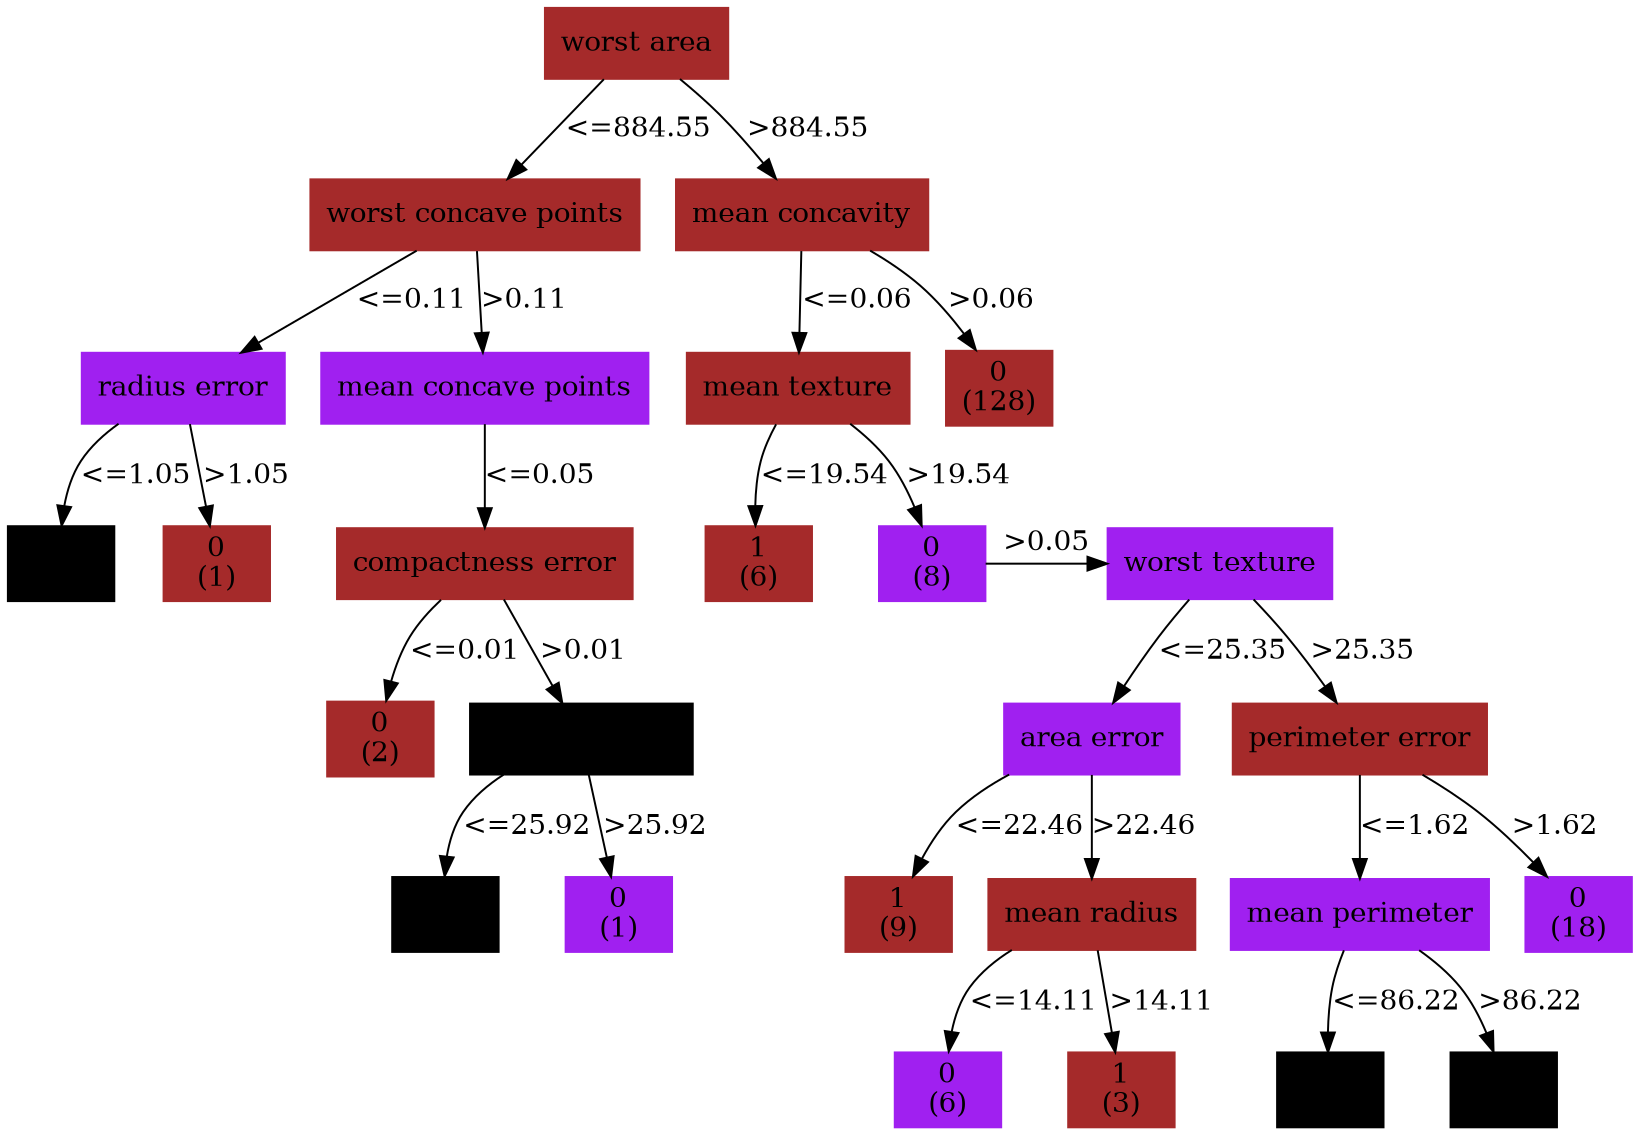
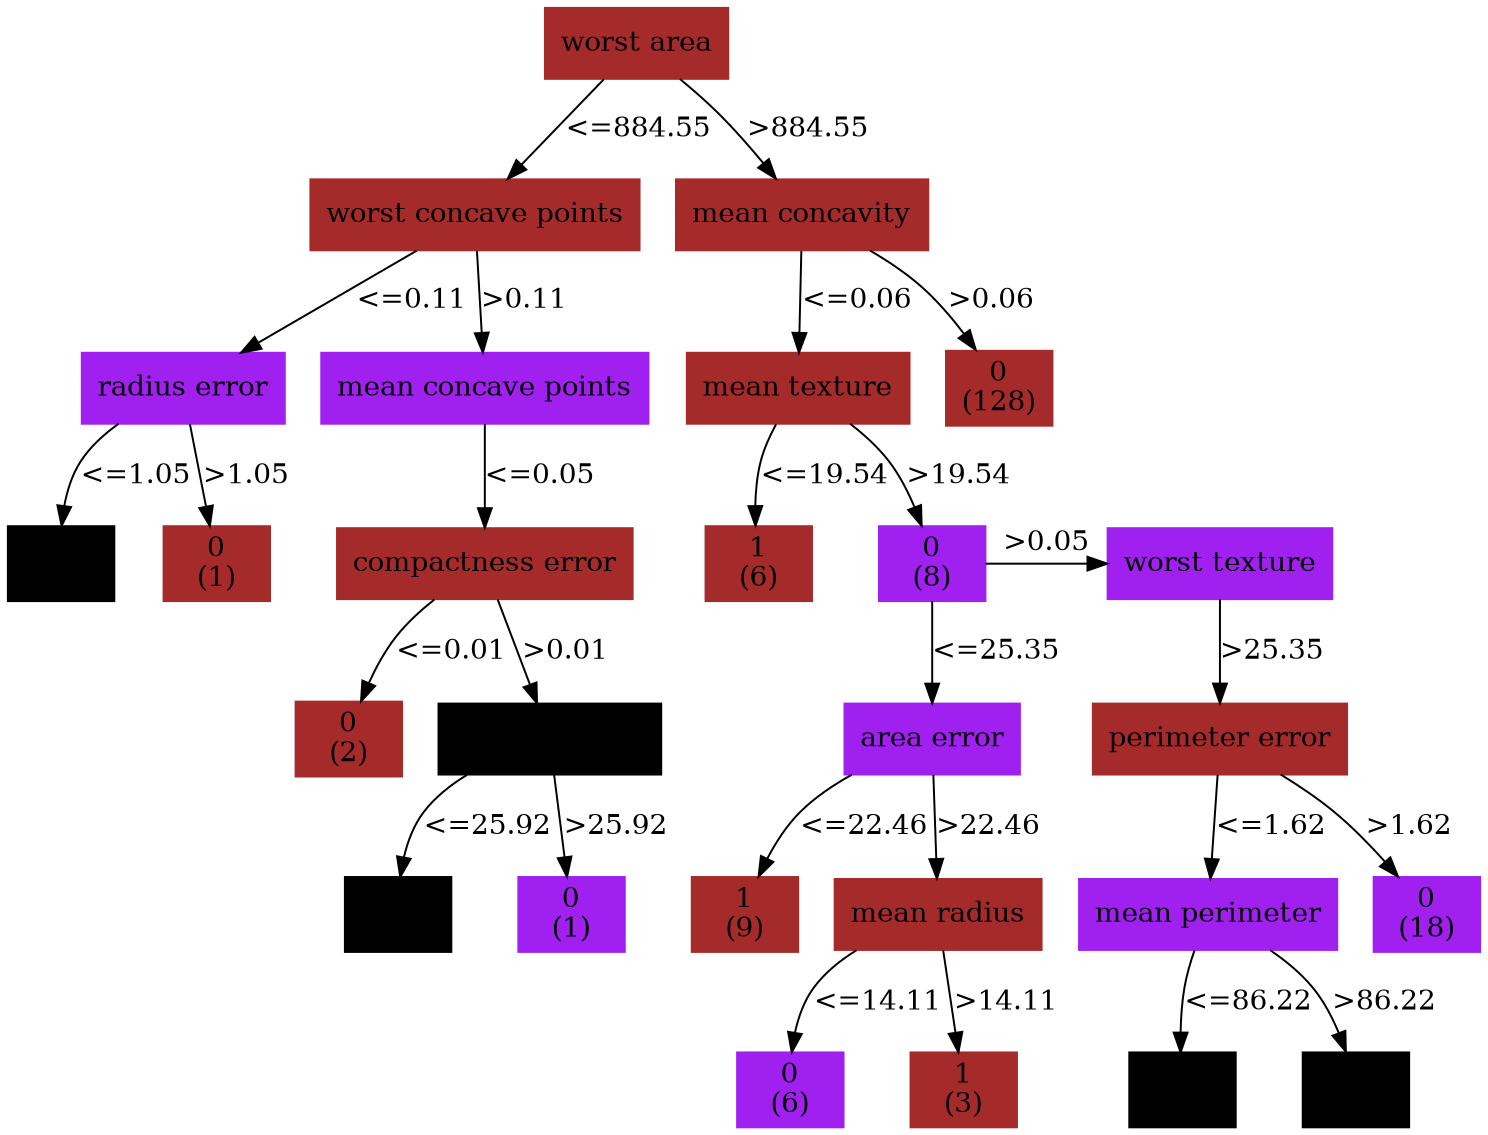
edge "worst texture" -> "area error": now "0 (8)" -> "area error"
